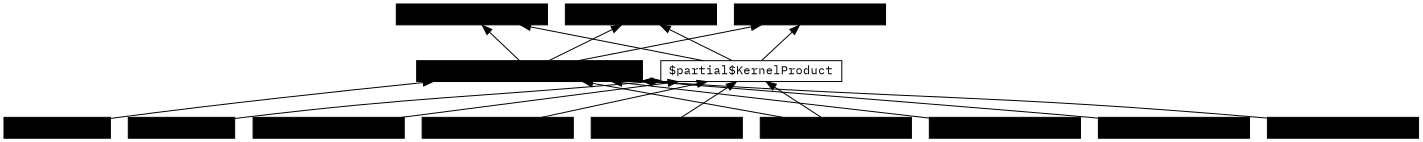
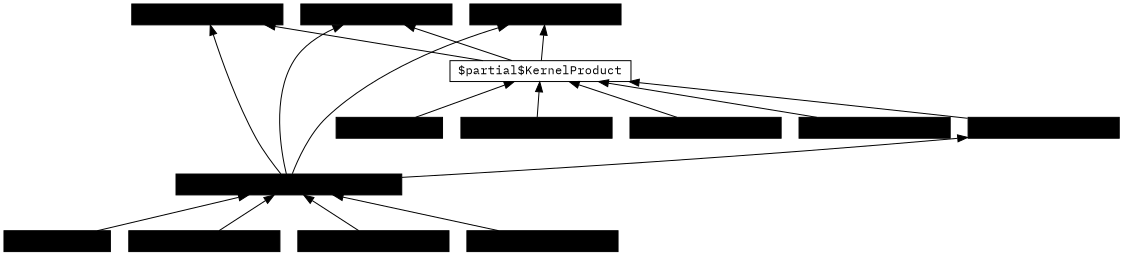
edge "tl{$a$}{(1000, 1)}" -> "$partial$KernelProductGrad_x": reversed
